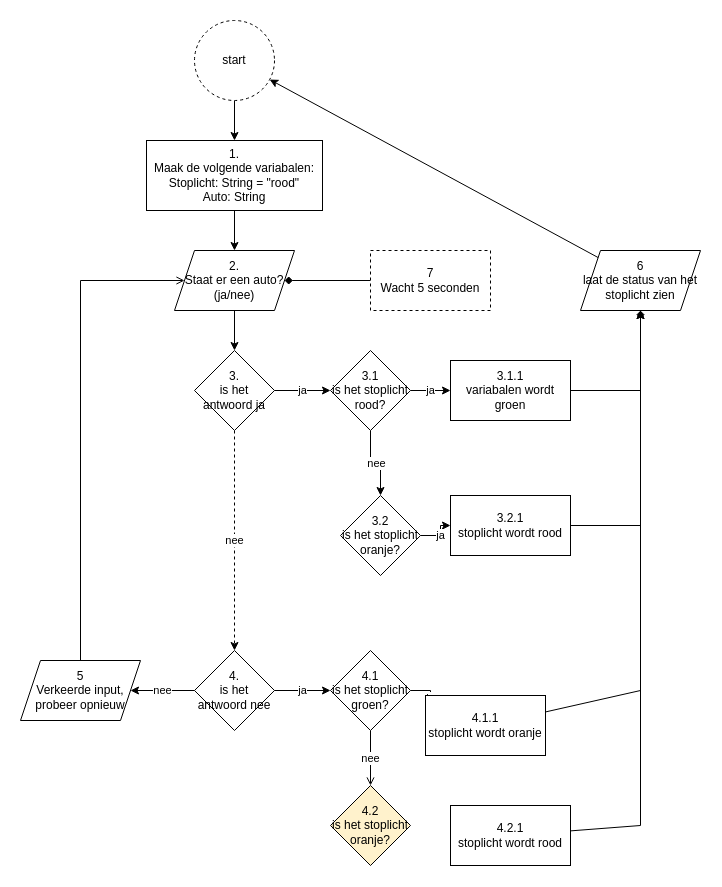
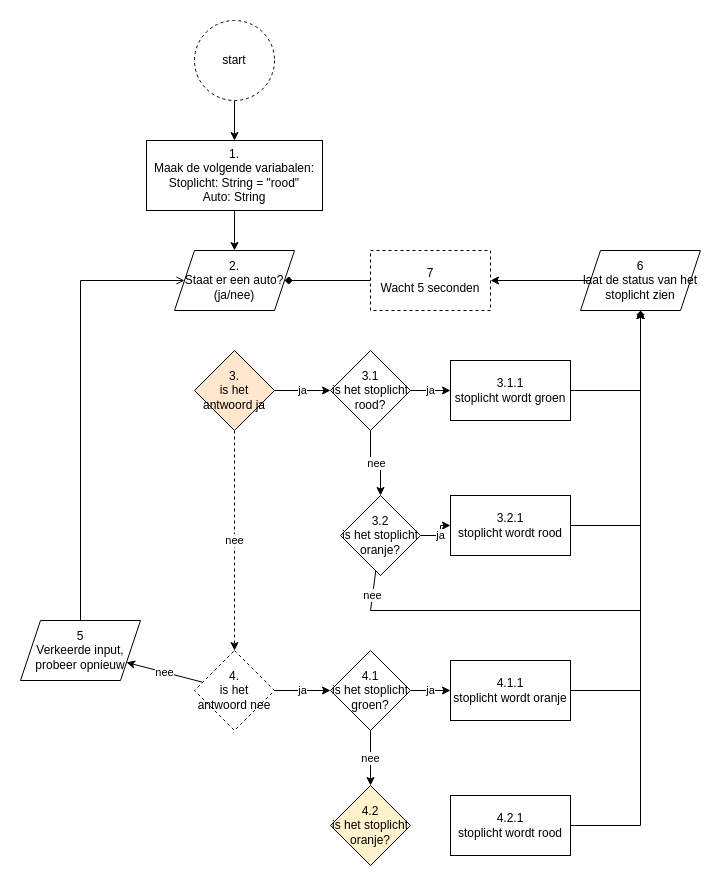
edge "6 laat de status van het stoplicht zien" -> "start": now "6 laat de status van het stoplicht zien" -> "7 Wacht 5 seconden"
edge "2. Staat er een auto? (ja/nee)" -> "3. is het antwoord ja": removed
node "3. is het antwoord ja": fillcolor #ffffff -> #ffe6cc
node "3.1.1 variabalen wordt groen": label "3.1.1 variabalen wordt groen" -> "3.1.1 stoplicht wordt groen"
edge "3.2 is het stoplicht oranje?" -> "6 laat de status van het stoplicht zien": added, label "nee"
node "5 Verkeerde input, probeer opnieuw": moved (81, 691) -> (81, 651)
node "4. is het antwoord nee": style solid -> dashed
node "4.1.1 stoplicht wordt oranje": moved (486, 726) -> (511, 691)
edge "4.1 is het stoplicht groen?" -> "4.2 is het stoplicht oranje?": arrowhead open -> classic
node "4.2.1 stoplicht wordt rood": moved (511, 836) -> (511, 826)
